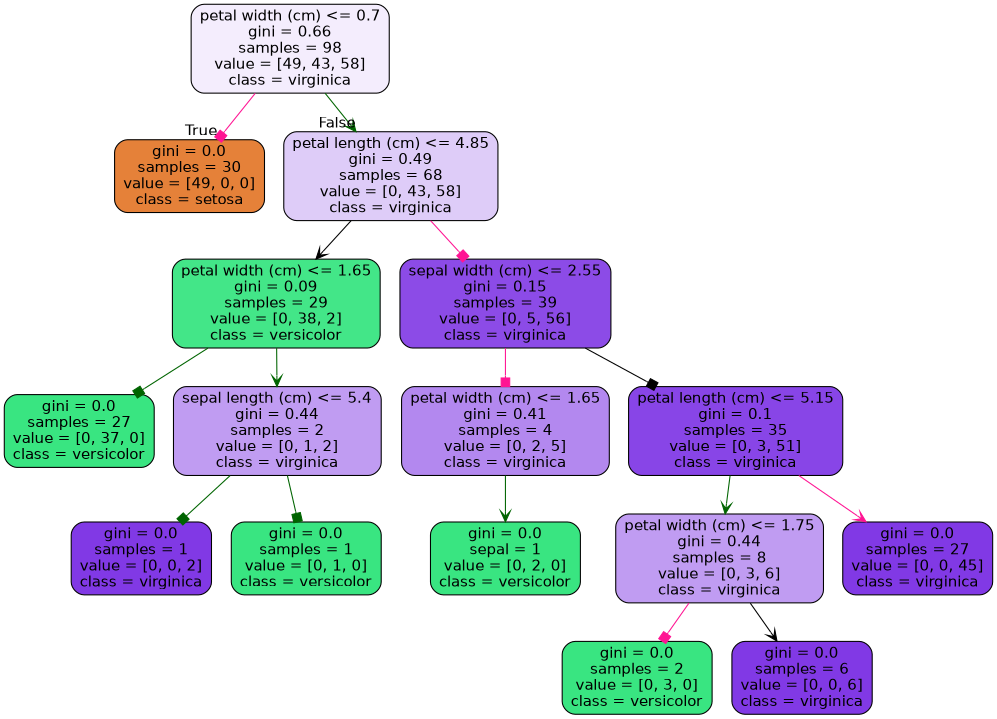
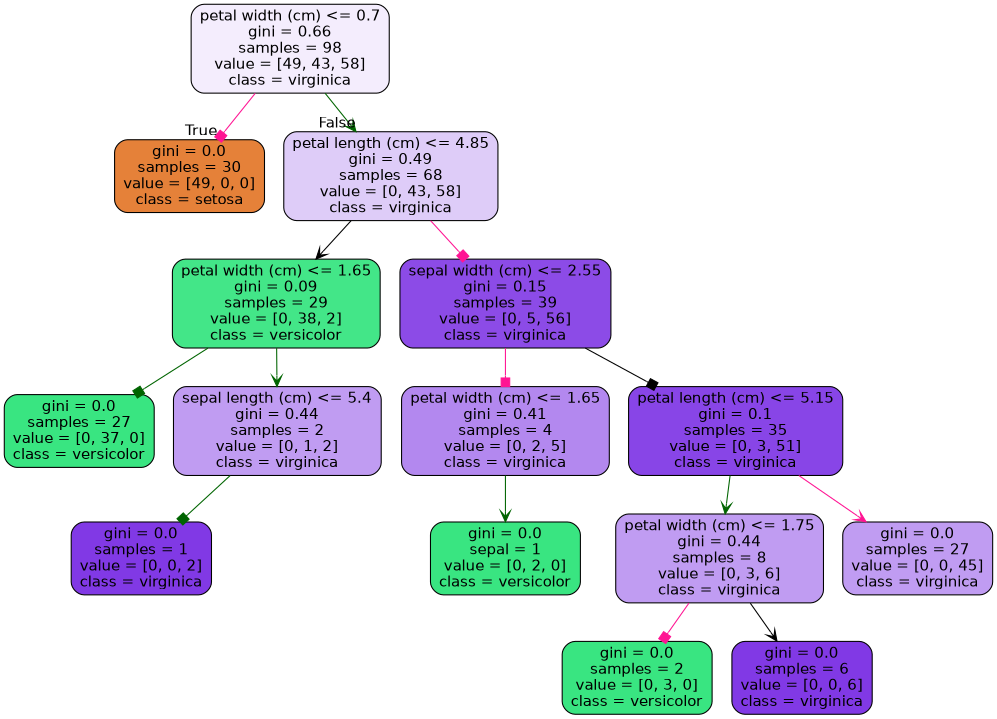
node "gini = 0.0 samples = 1 value = [0, 1, 0] class = versicolor": removed
node "gini = 0.0 samples = 27 value = [0, 0, 45] class = virginica": fillcolor #8139e5 -> #c09cf2
